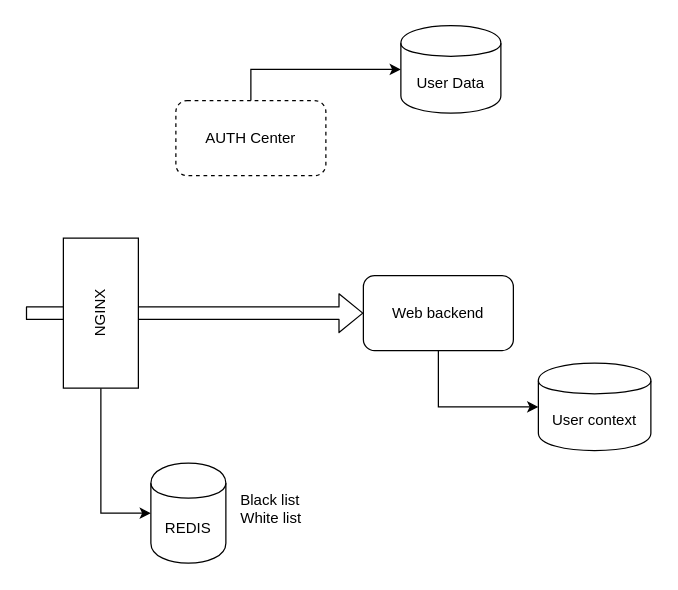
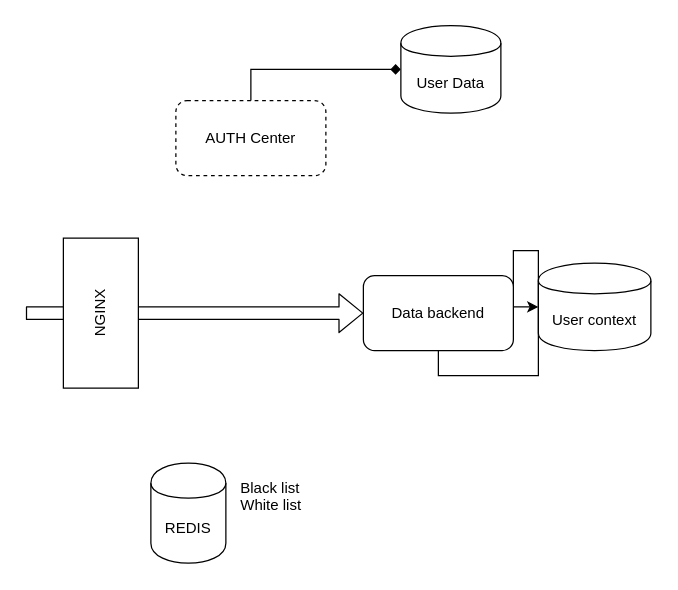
edge "AUTH Center" -> "User Data": arrowhead classic -> diamond
node "Web backend": label "Web backend" -> "Data backend"
node "User context": moved (594, 407) -> (594, 307)
edge "NGINX" -> "REDIS": removed
node "Black list White list": moved (276, 507) -> (276, 494)
